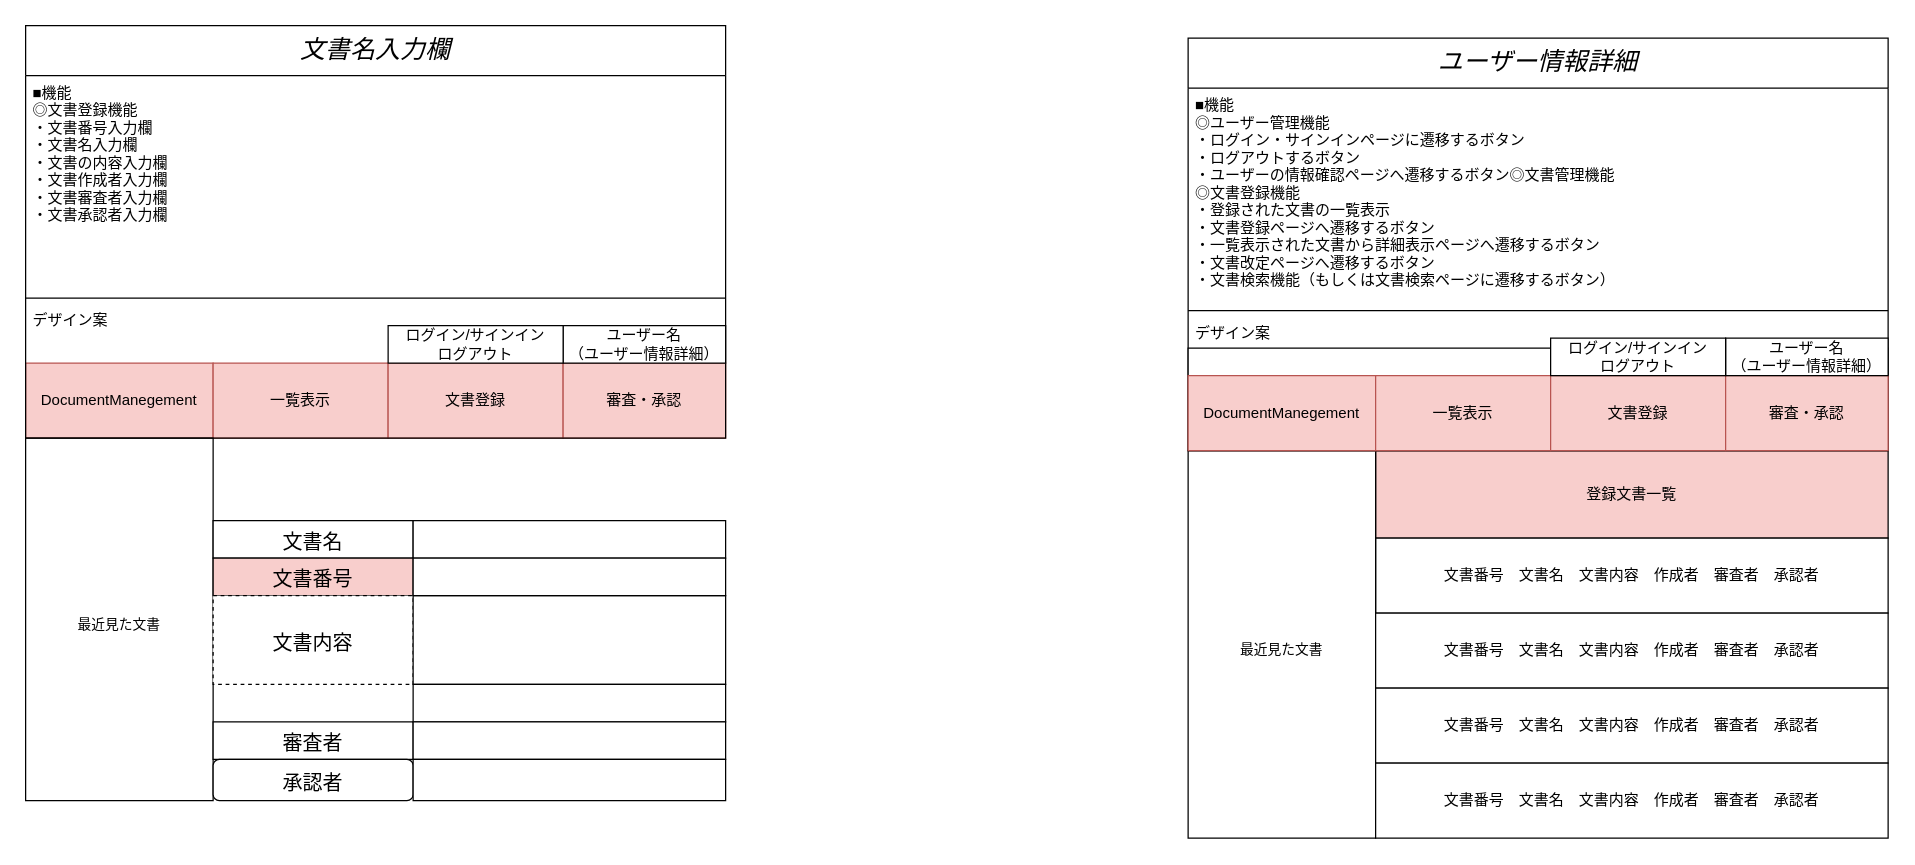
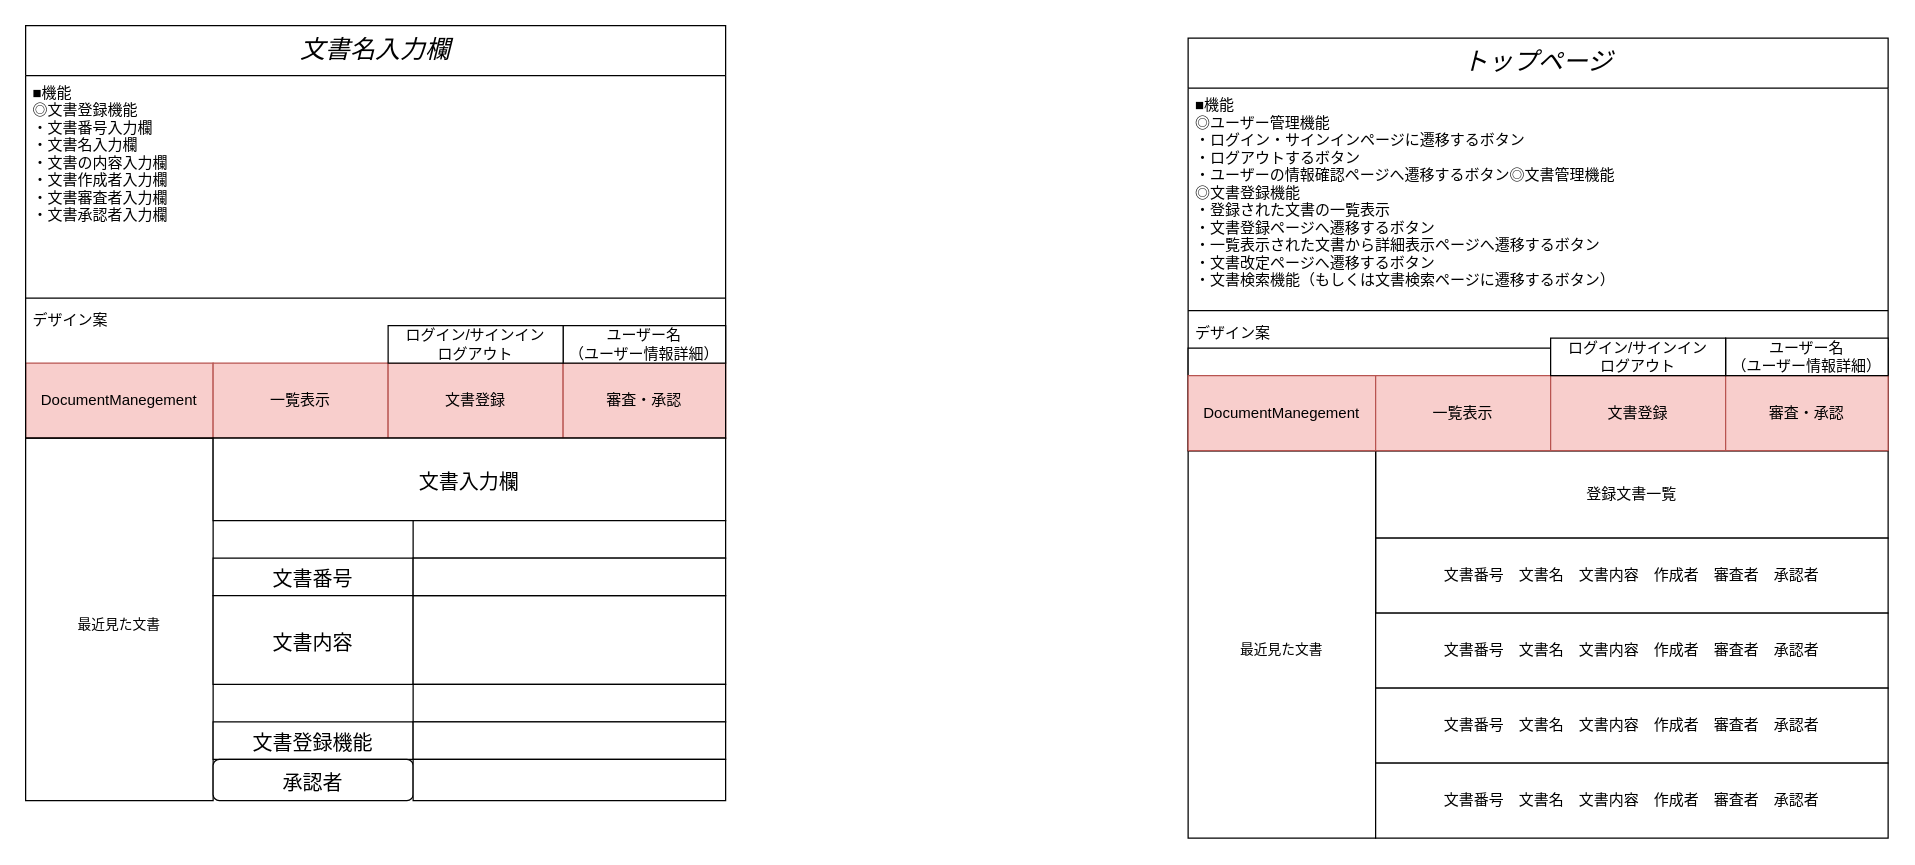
node "ユーザー情報詳細": label "ユーザー情報詳細" -> "トップページ"
node "文書入力欄": added
node "登録文書一覧": fillcolor #f8cecc -> #ffffff
node "文書名": removed
node "文書番号": fillcolor #f8cecc -> #ffffff
node "文書内容": style dashed -> solid
node "審査者": label "審査者" -> "文書登録機能"
